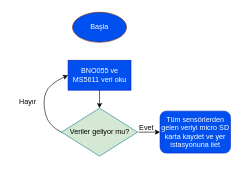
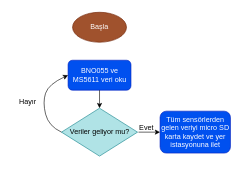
node "Başla": fillcolor #0050ef -> #a0522d
node "BNO055 ve MS5611 veri oku": shape rectangle -> rounded rectangle
node "Veriler geliyor mu?": fillcolor #d5e8d4 -> #b0e3e6
